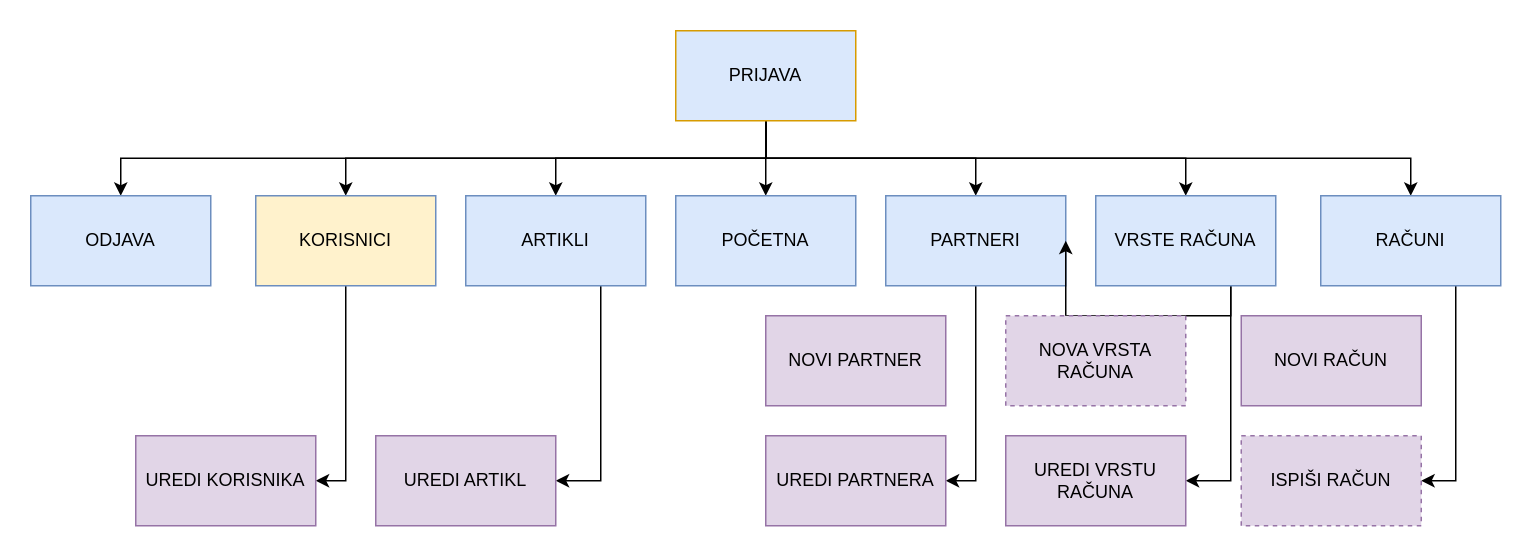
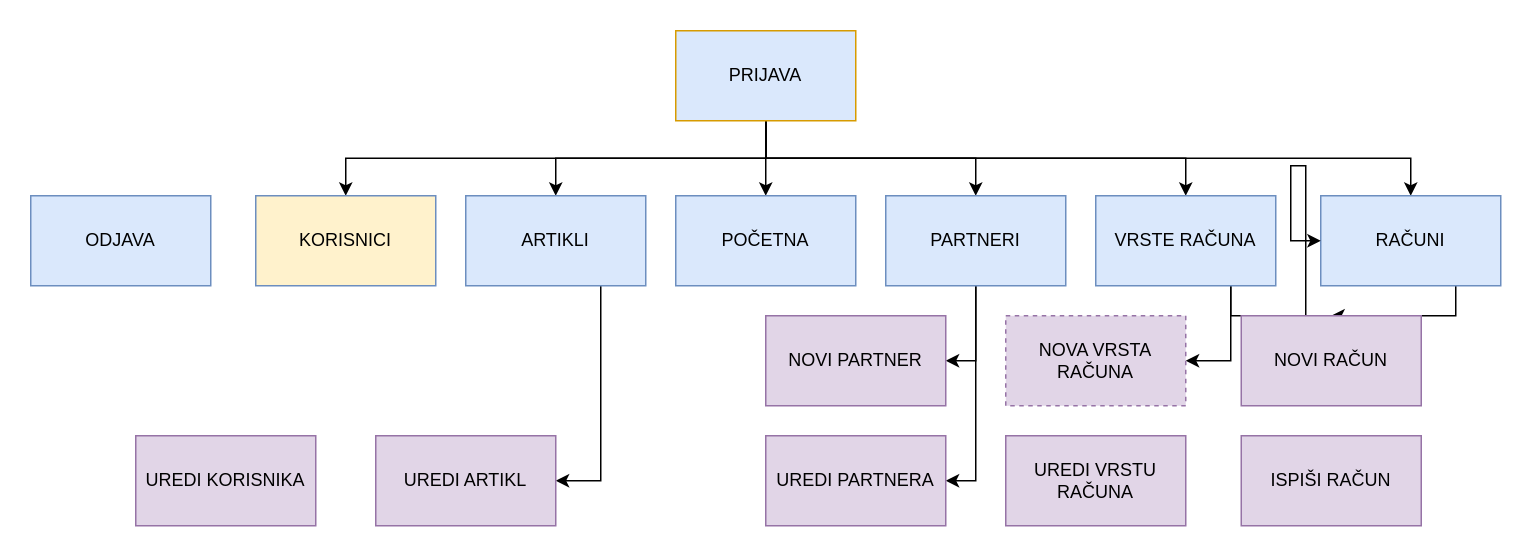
edge "PRIJAVA" -> "ODJAVA": removed
edge "VRSTE RAČUNA" -> "PARTNERI": now "VRSTE RAČUNA" -> "NOVA VRSTA RAČUNA"
edge "PARTNERI" -> "NOVI PARTNER": added
edge "KORISNICI" -> "UREDI KORISNIKA": removed
edge "RAČUNI" -> "ISPIŠI RAČUN": now "RAČUNI" -> "NOVI RAČUN"
edge "VRSTE RAČUNA" -> "UREDI VRSTU RAČUNA": now "VRSTE RAČUNA" -> "RAČUNI"
node "ISPIŠI RAČUN": style dashed -> solid
